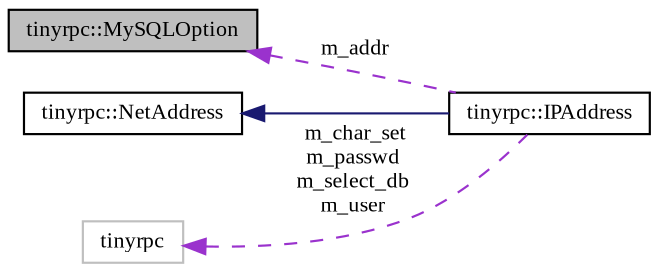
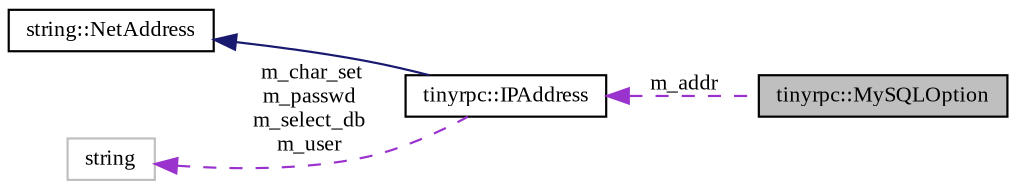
edge "tinyrpc::IPAddress" -> "tinyrpc::MySQLOption": reversed
node "tinyrpc::NetAddress": label "tinyrpc::NetAddress" -> "string::NetAddress"
node "tinyrpc": label "tinyrpc" -> "string"
